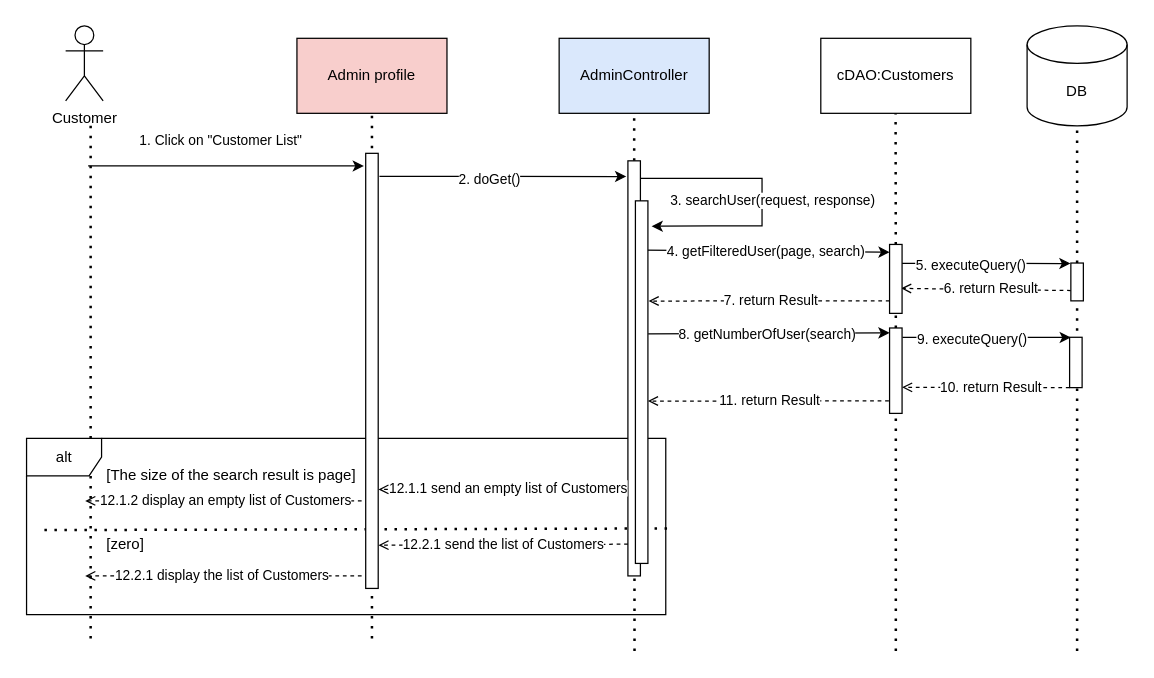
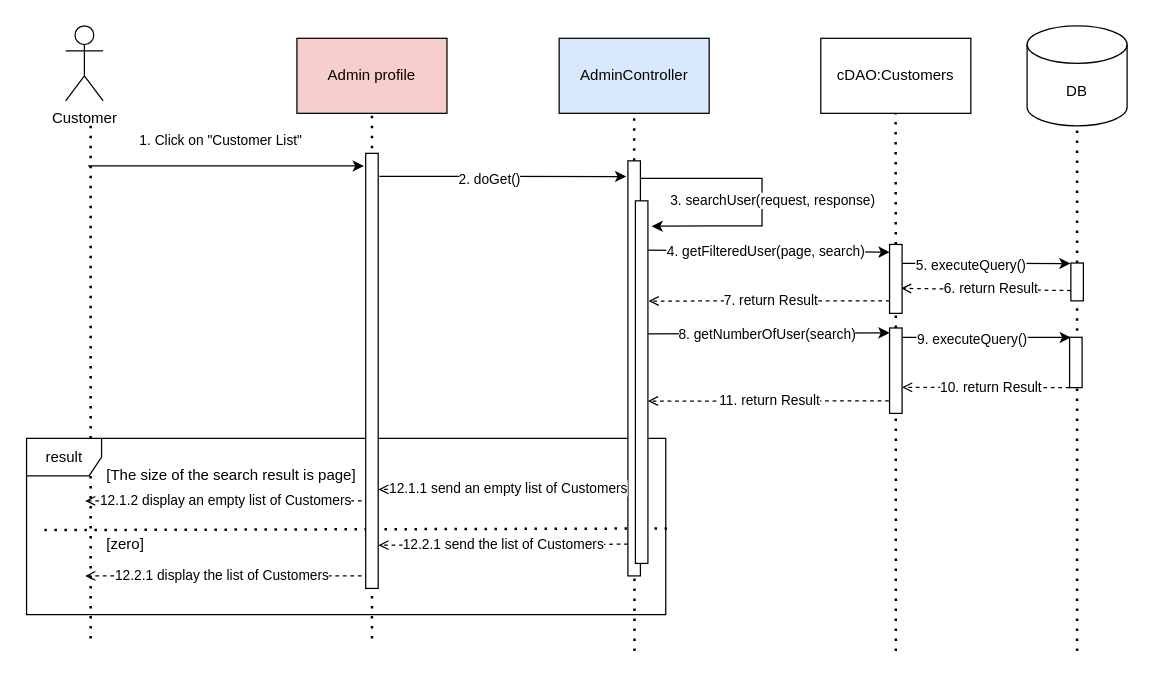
node "alt": label "alt" -> "result"
